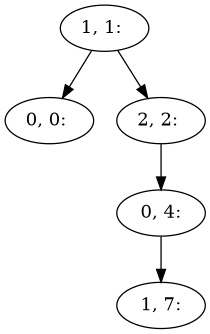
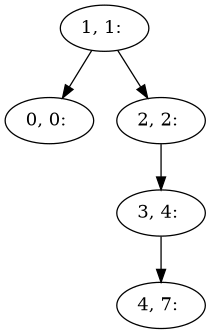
node "0, 4:": label "0, 4:" -> "3, 4:"
node "1, 7:": label "1, 7:" -> "4, 7:"
